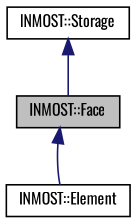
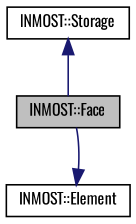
edge "INMOST::Element" -> "INMOST::Face": reversed
